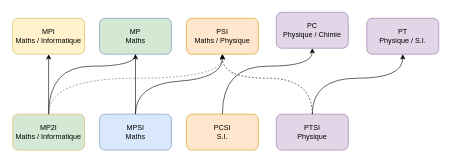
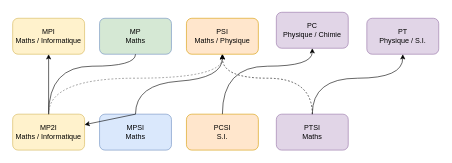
edge "MPSI Maths" -> "MP Maths": now "MPSI Maths" -> "MP2I Maths / Informatique"
node "MP2I Maths / Informatique": fillcolor #d5e8d4 -> #fff2cc
node "PTSI Physique": label "PTSI Physique" -> "PTSI Maths"
